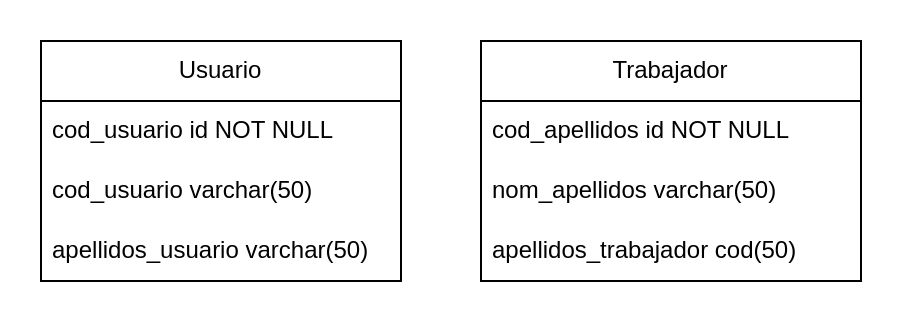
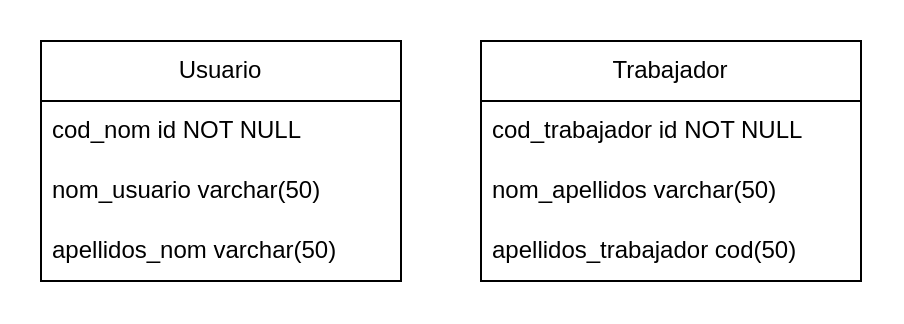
node "cod_usuario id NOT NULL": label "cod_usuario id NOT NULL" -> "cod_nom id NOT NULL"
node "cod_apellidos id NOT NULL": label "cod_apellidos id NOT NULL" -> "cod_trabajador id NOT NULL"
node "cod_usuario varchar(50)": label "cod_usuario varchar(50)" -> "nom_usuario varchar(50)"
node "apellidos_usuario varchar(50)": label "apellidos_usuario varchar(50)" -> "apellidos_nom varchar(50)"
